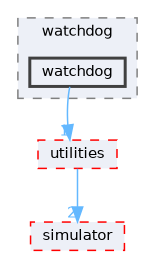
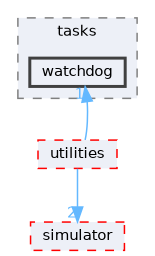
cluster "watchdog": label "watchdog" -> "tasks"
edge "watchdog" -> "utilities": reversed
